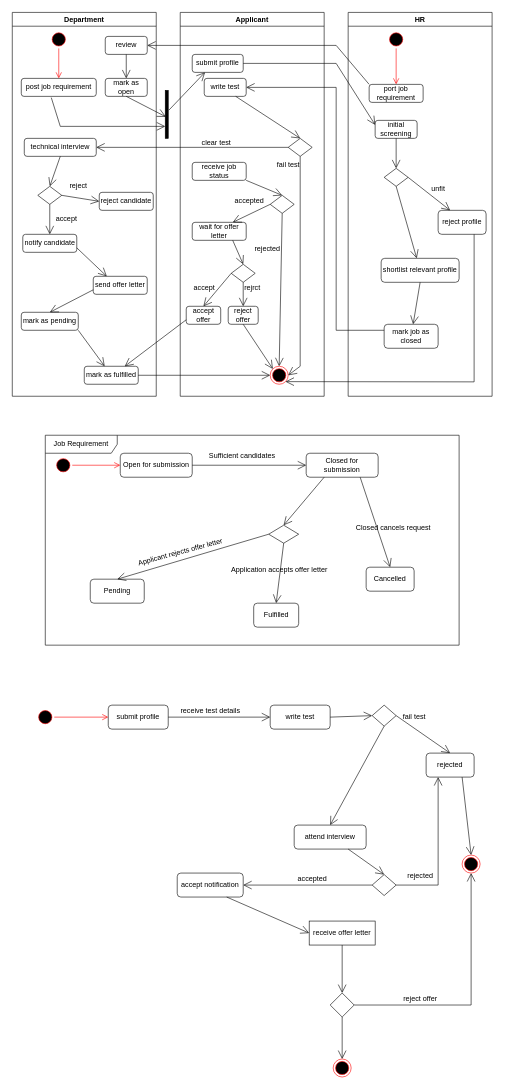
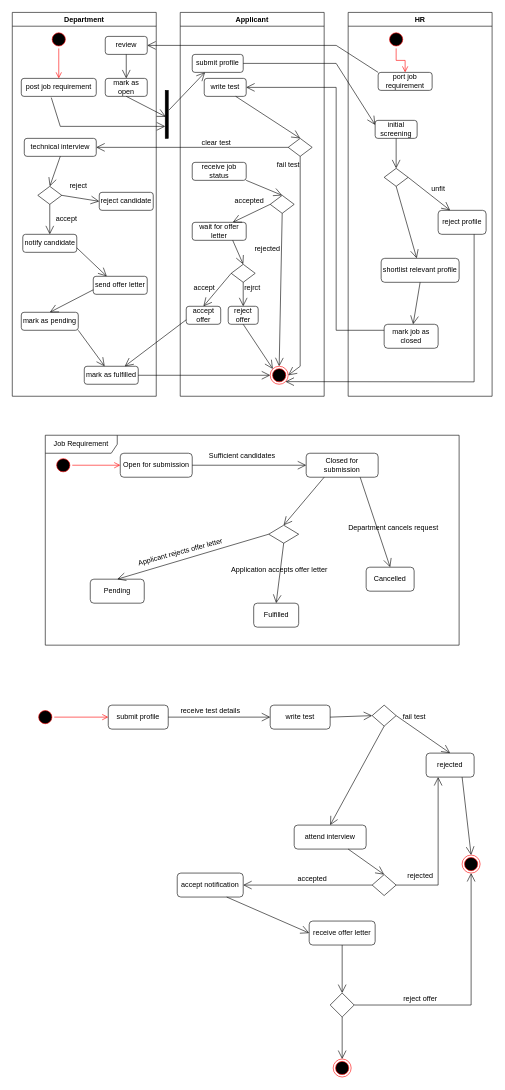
node "port job requirement": moved (396, 93) -> (405, 81)
node "Closed cancels request": label "Closed cancels request" -> "Department cancels request"
node "receive offer letter": shape rectangle -> rounded rectangle
